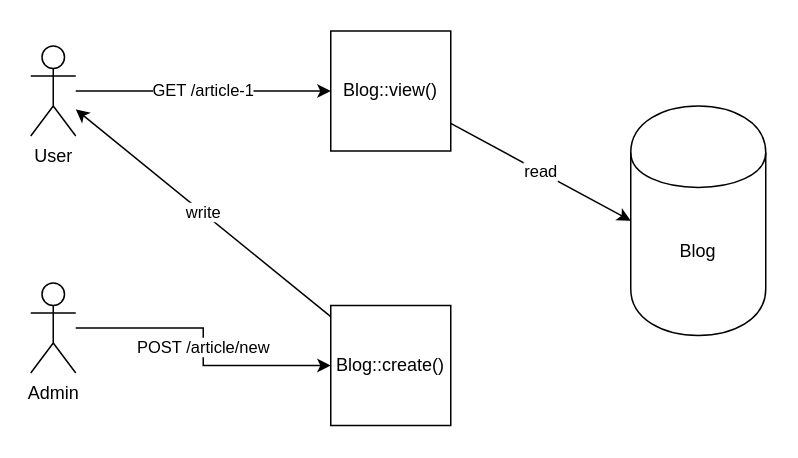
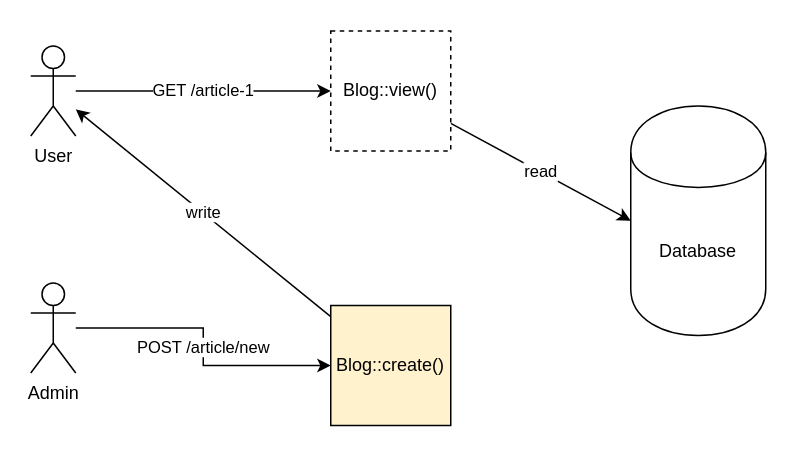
node "Blog::view()": style solid -> dashed
node "Blog": label "Blog" -> "Database"
node "Blog::create()": fillcolor #ffffff -> #fff2cc
